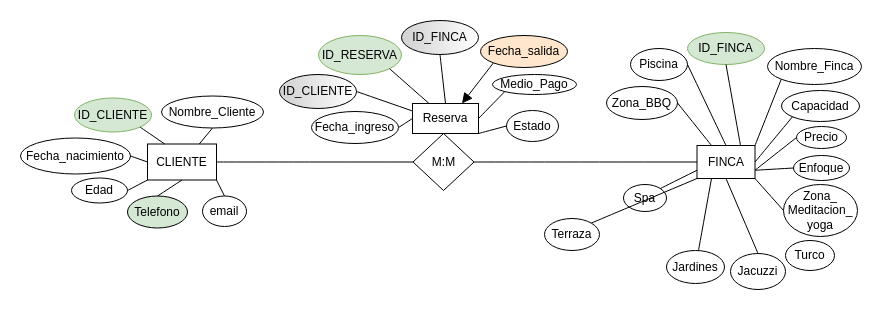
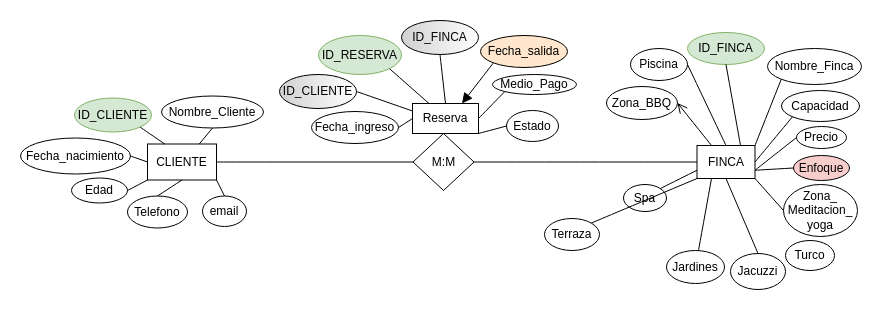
edge "Zona_BBQ" -- "FINCA": arrowhead none -> open
node "Enfoque": fillcolor #ffffff -> #f8cecc
node "Telefono": fillcolor #d5e8d4 -> #ffffff
